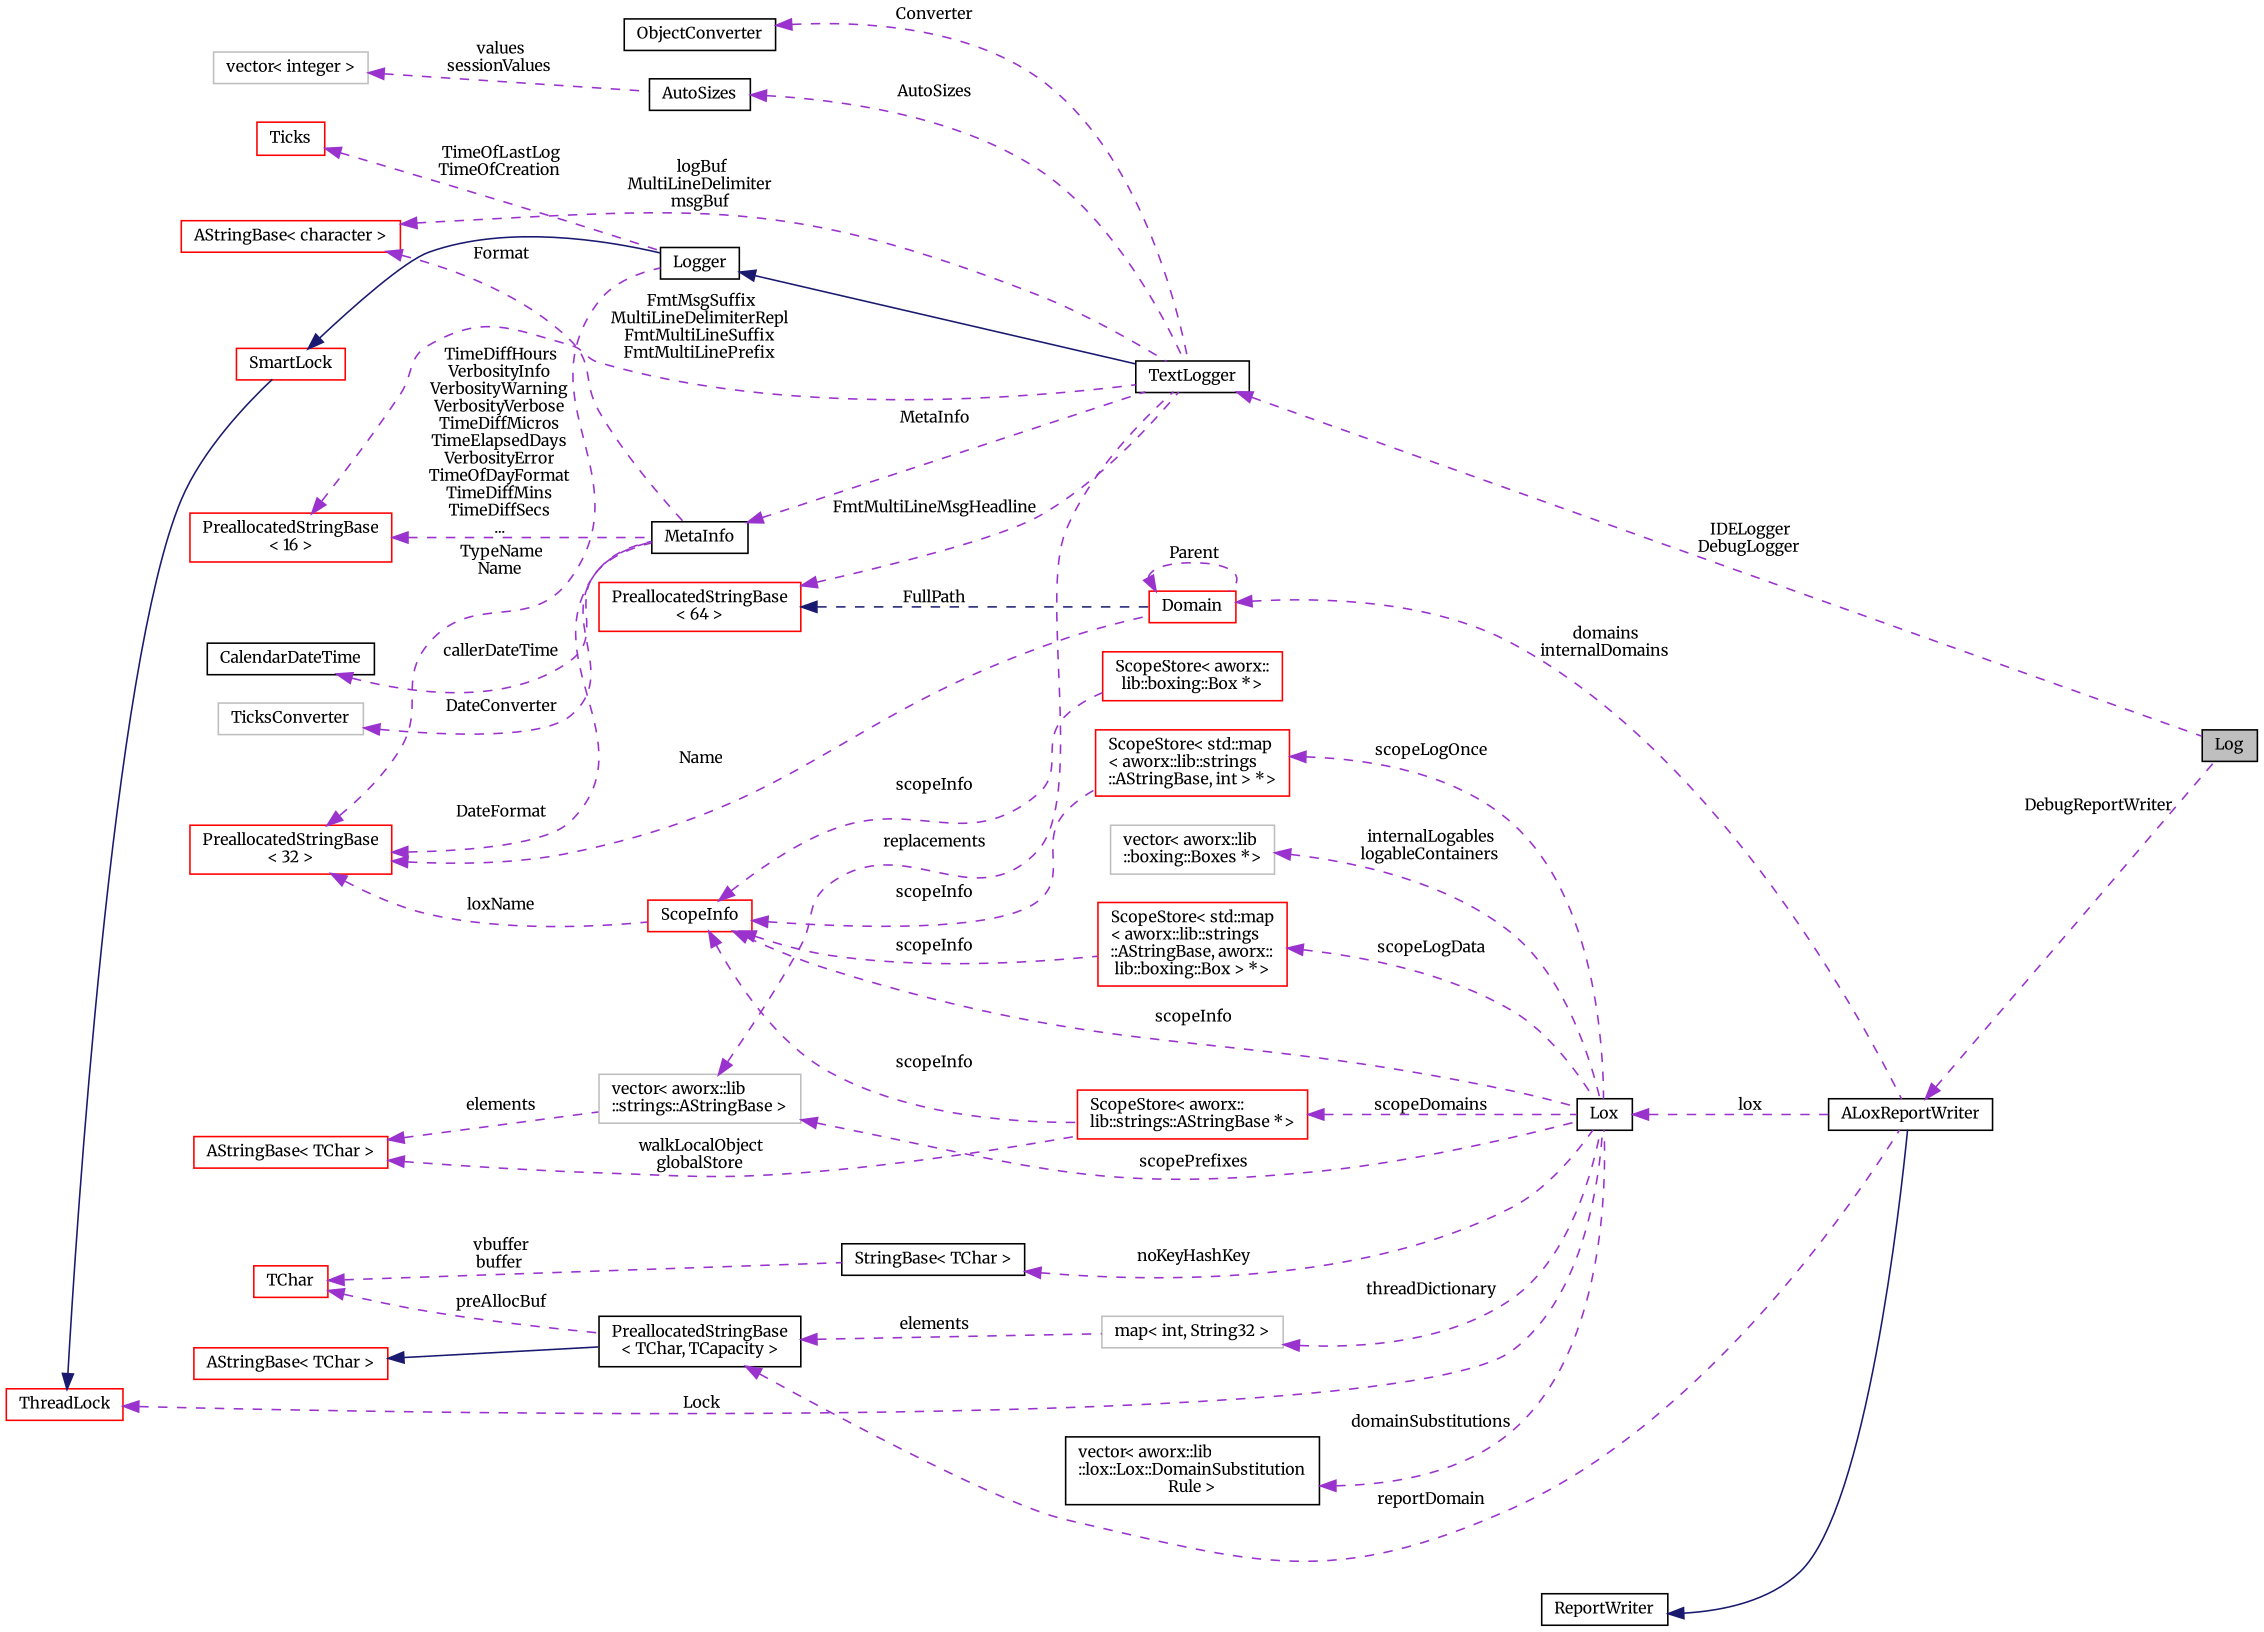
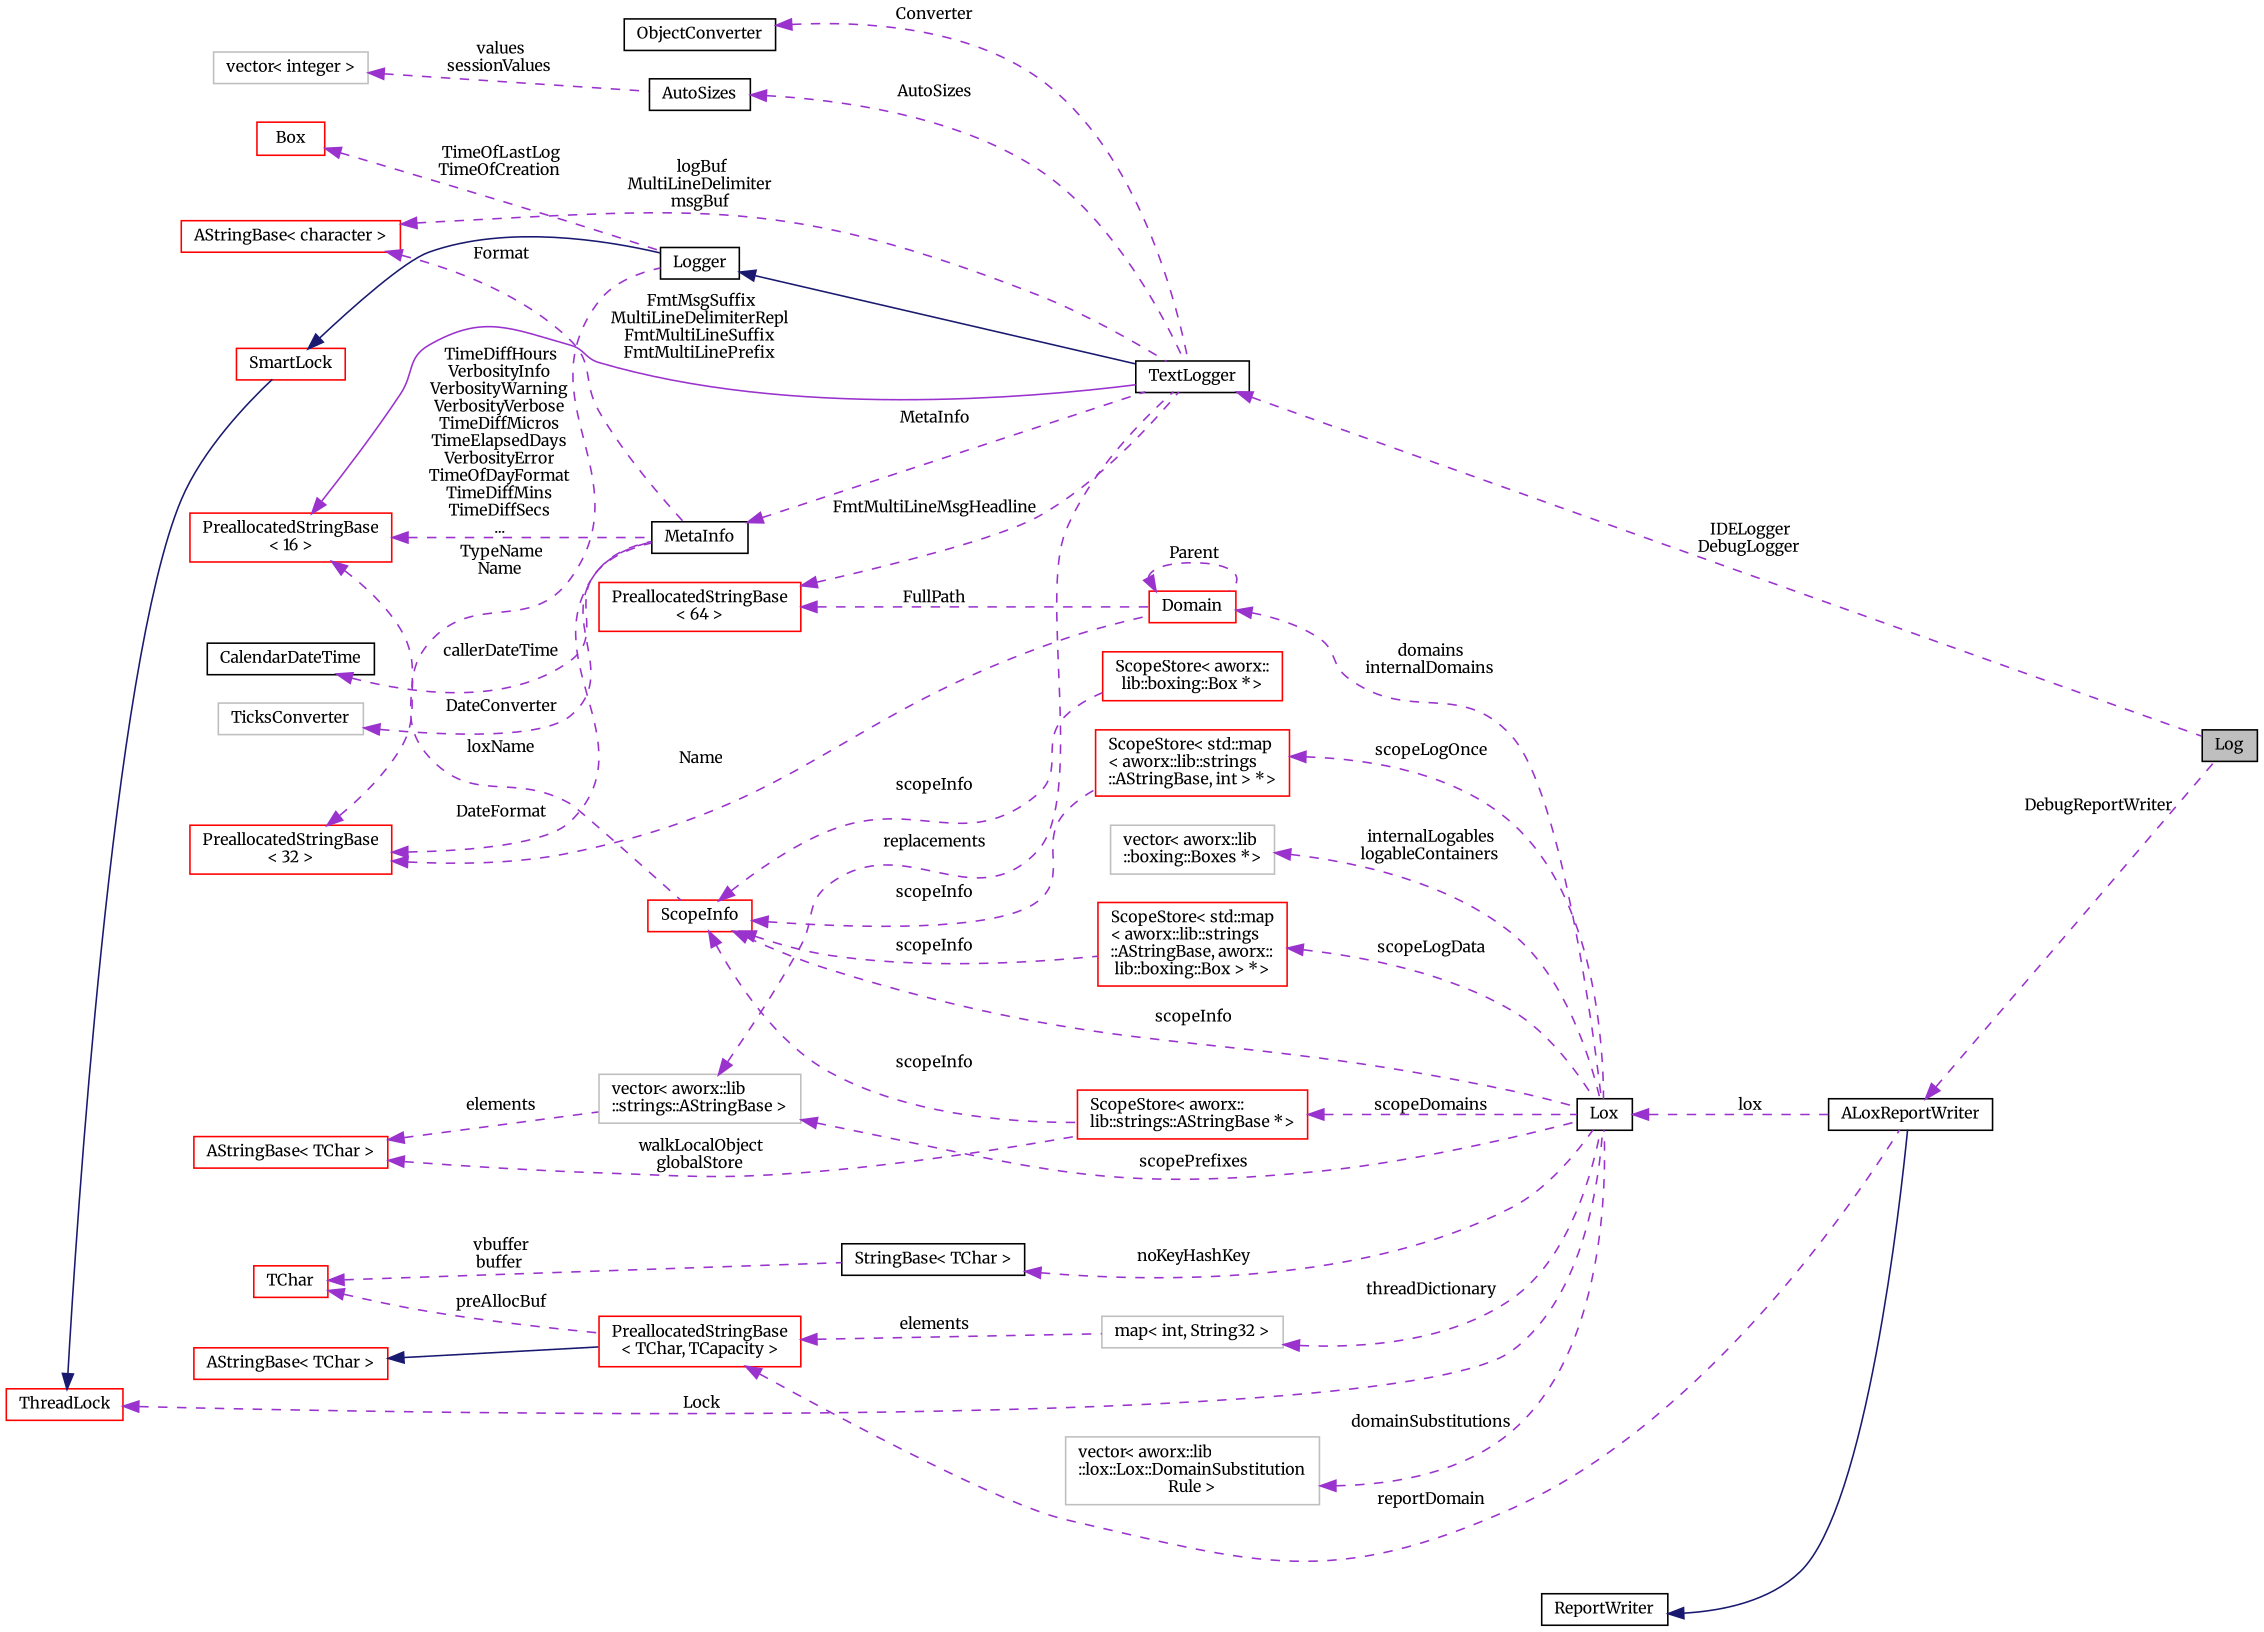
node "Ticks": label "Ticks" -> "Box"
edge "TextLogger" -> "PreallocatedStringBase < 16 >": style dashed -> solid
edge "Domain" -> "PreallocatedStringBase < 64 >": color midnightblue -> darkorchid3
edge "ALoxReportWriter" -> "Domain": now "Lox" -> "Domain"
edge "ScopeInfo" -> "PreallocatedStringBase < 32 >": now "ScopeInfo" -> "PreallocatedStringBase < 16 >"
node "PreallocatedStringBase < TChar, TCapacity >": color black -> red
node "vector< aworx::lib ::lox::Lox::DomainSubstitution Rule >": color black -> grey75
